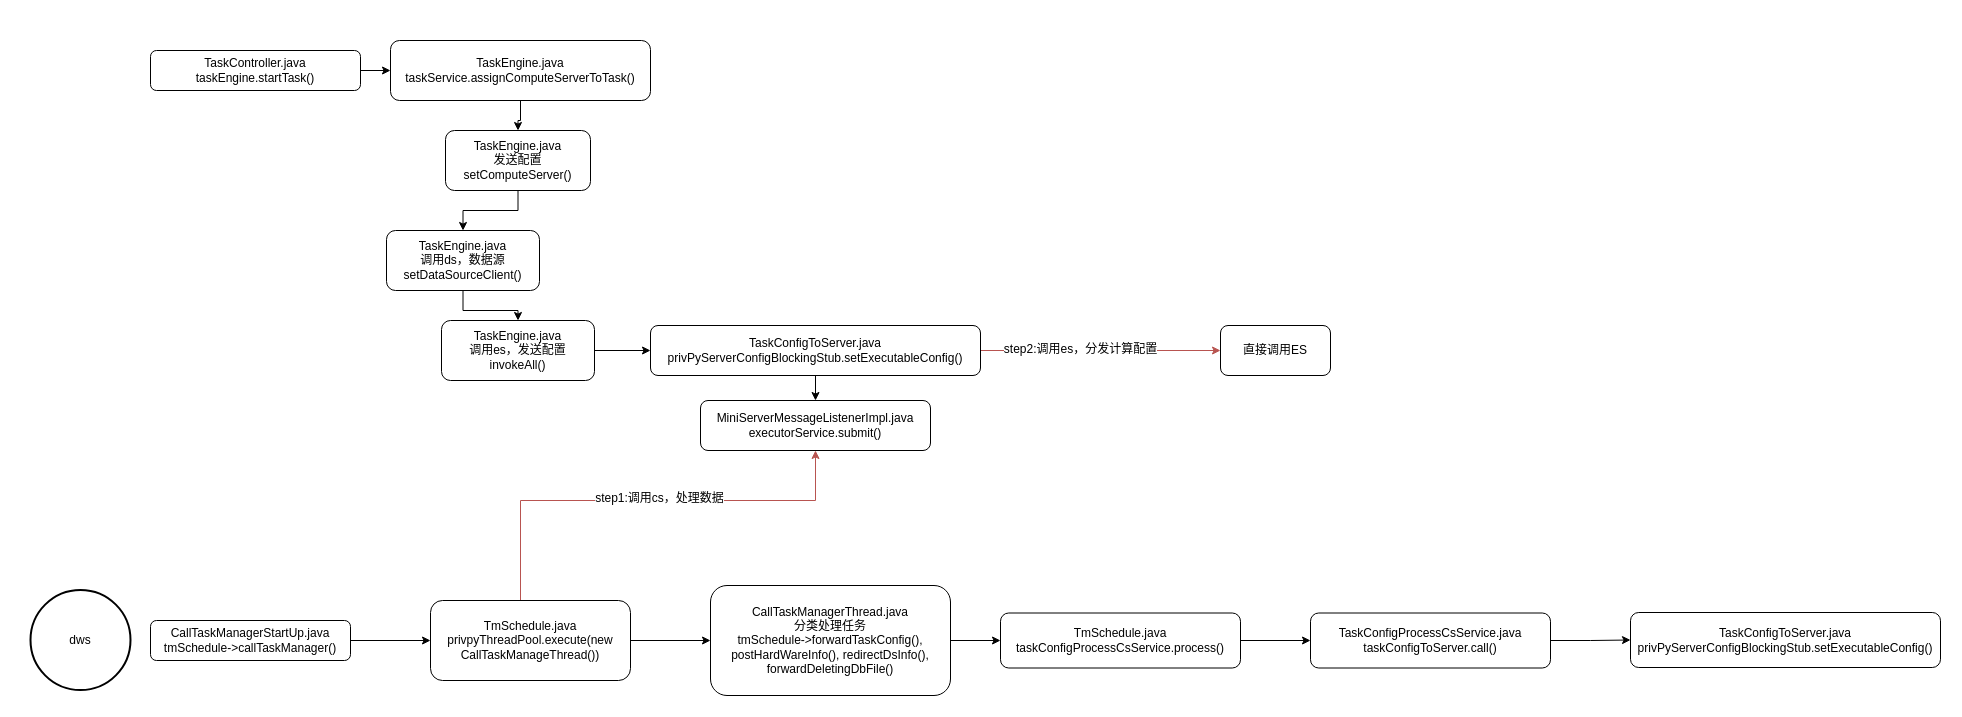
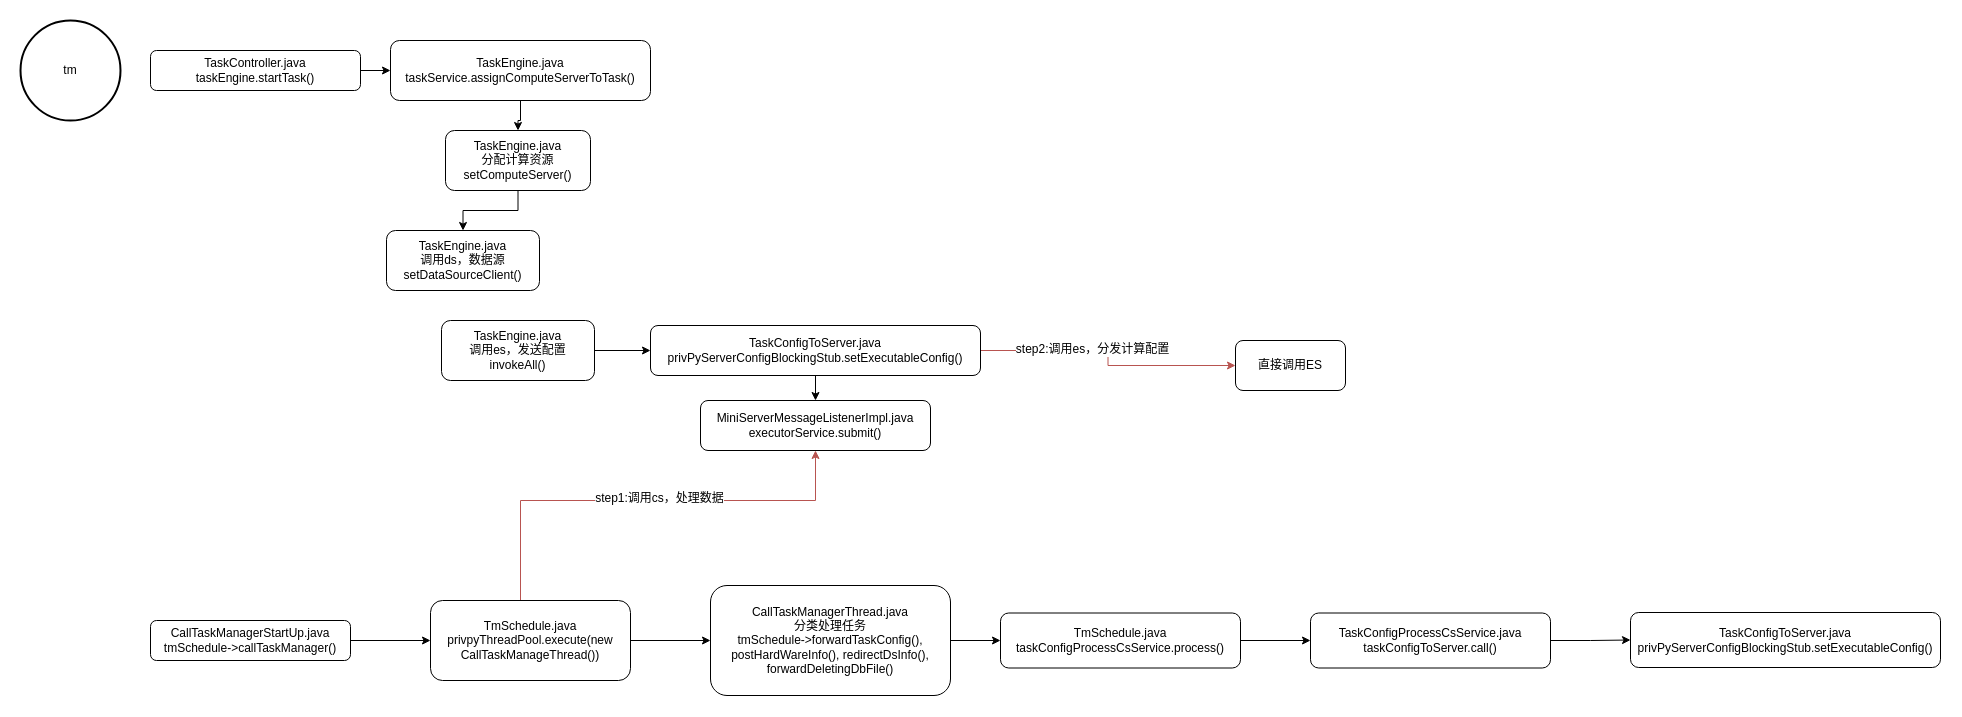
node "tm": added
node "TaskEngine.java 发送配置 setComputeServer()": label "TaskEngine.java 发送配置 setComputeServer()" -> "TaskEngine.java 分配计算资源 setComputeServer()"
edge "TaskEngine.java 调用ds，数据源 setDataSourceClient()" -> "TaskEngine.java 调用es，发送配置 invokeAll()": removed
node "直接调用ES": moved (1276, 351) -> (1291, 366)
node "dws": removed
